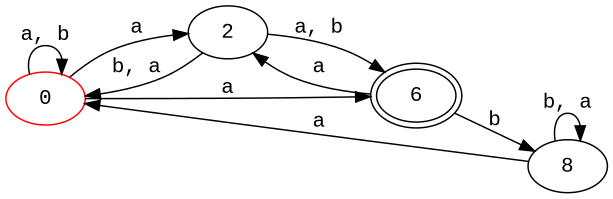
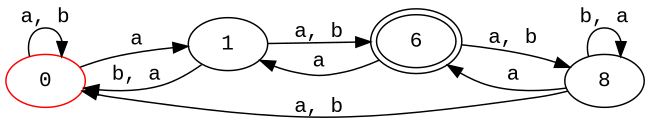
node "2": label "2" -> "1"
edge "0" -> "6": now "8" -> "6"
edge "6" -> "8": label "b" -> "a, b"
edge "8" -> "0": label "a" -> "a, b"
